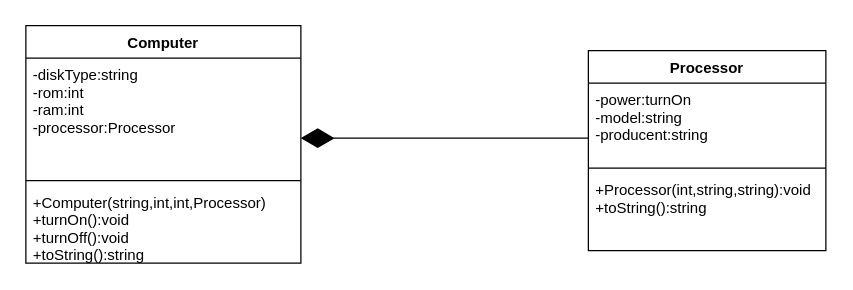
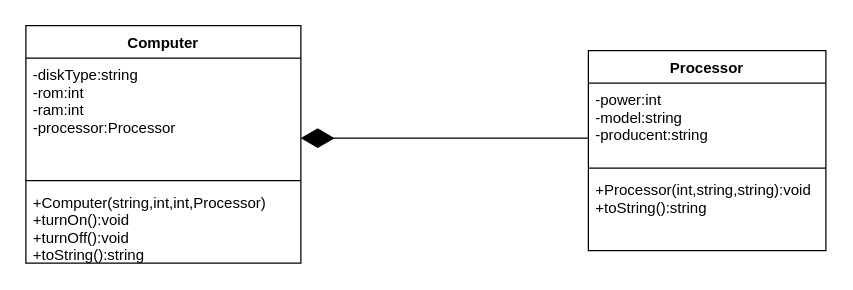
node "-power:turnOn -model:string -producent:string": label "-power:turnOn -model:string -producent:string" -> "-power:int -model:string -producent:string"
